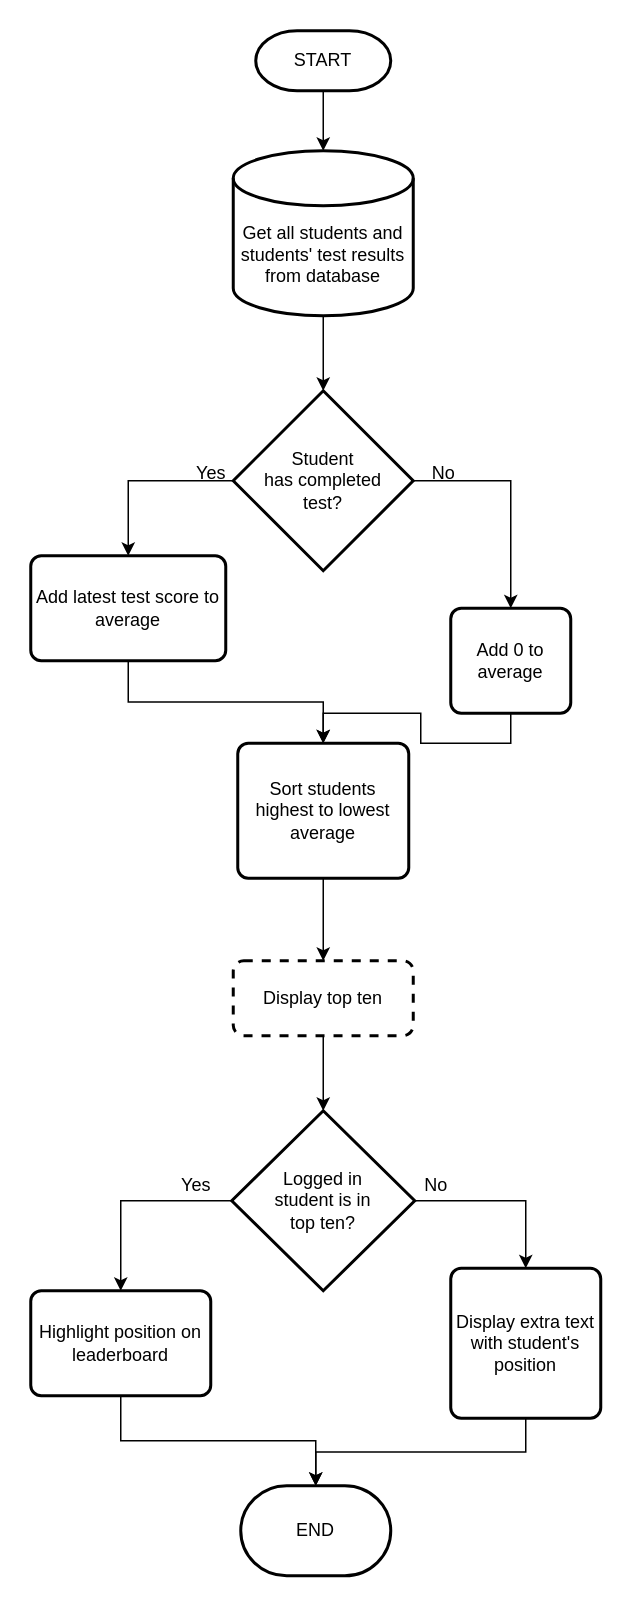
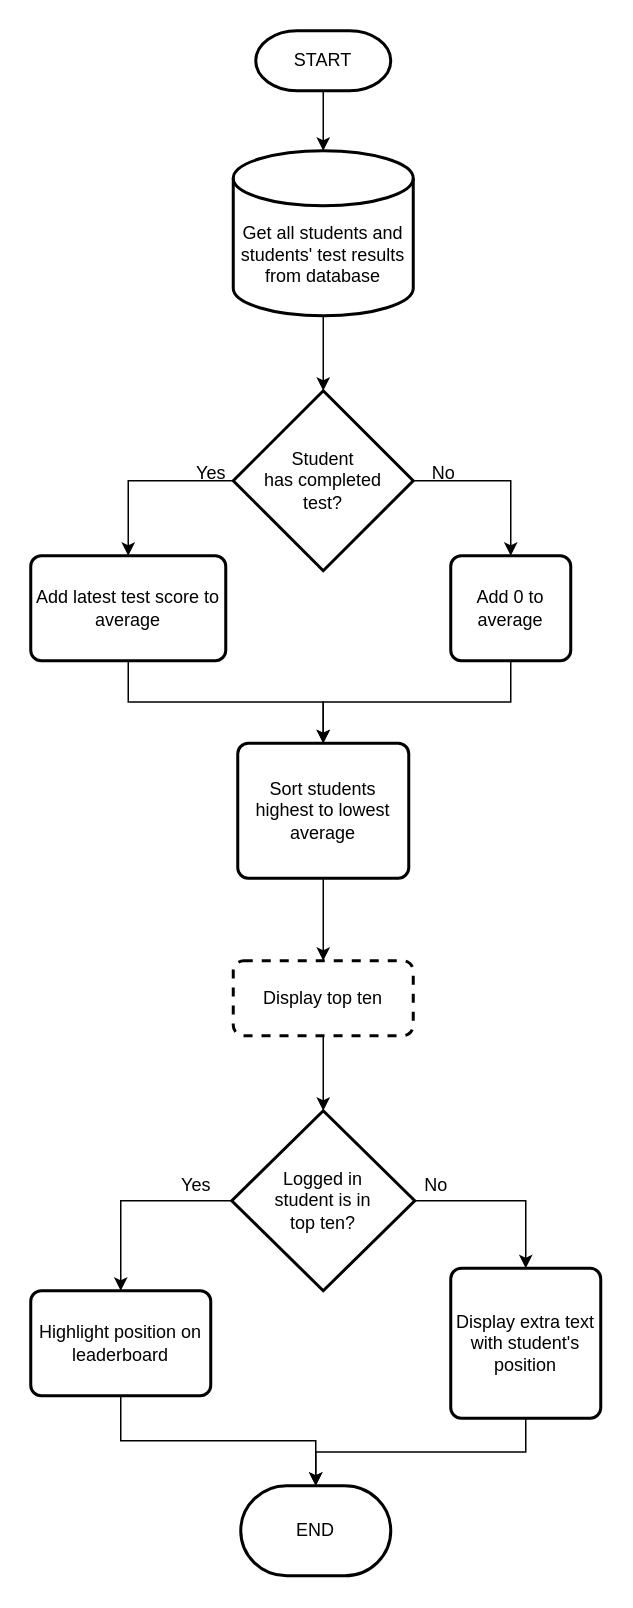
node "Add 0 to average": moved (511, 661) -> (511, 608)
